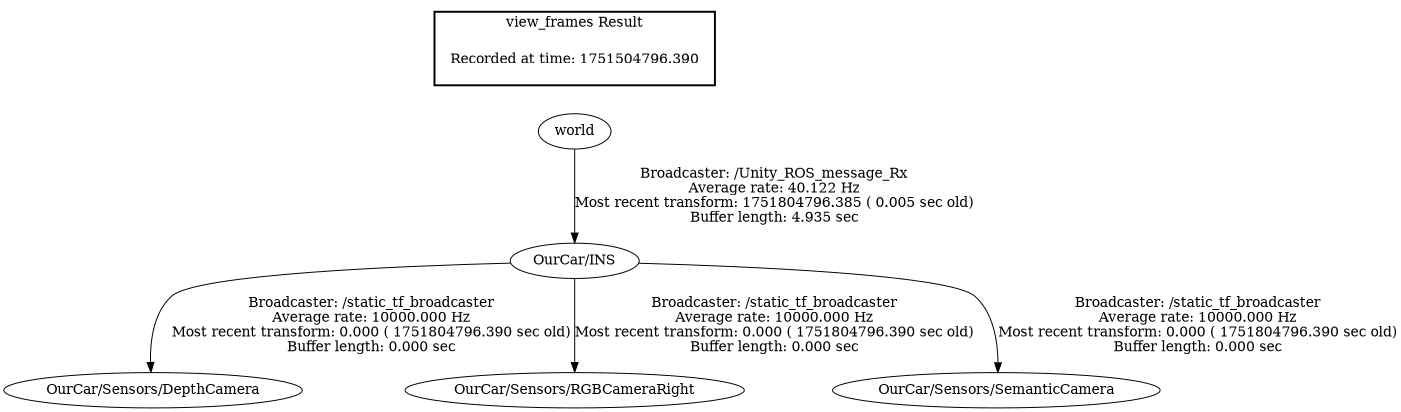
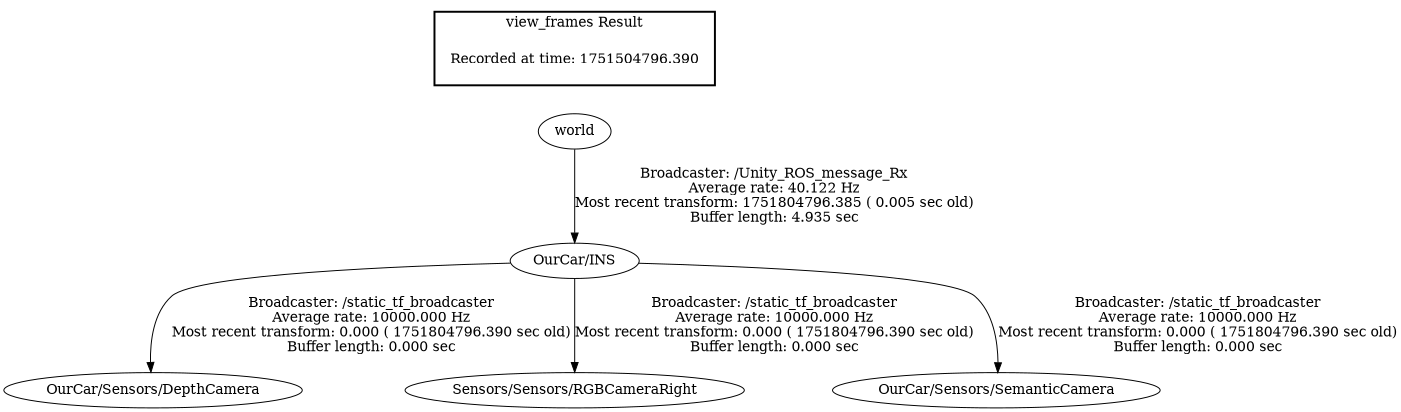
node "OurCar/Sensors/RGBCameraRight": label "OurCar/Sensors/RGBCameraRight" -> "Sensors/Sensors/RGBCameraRight"
